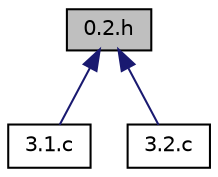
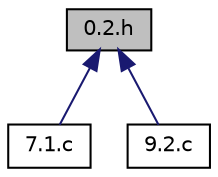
node "3.1.c": label "3.1.c" -> "7.1.c"
node "3.2.c": label "3.2.c" -> "9.2.c"
